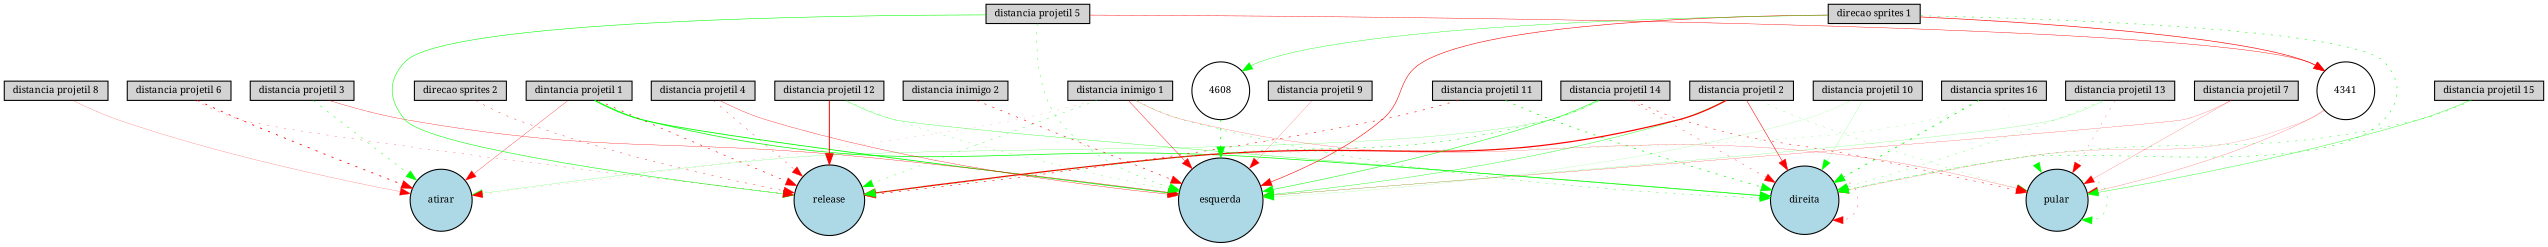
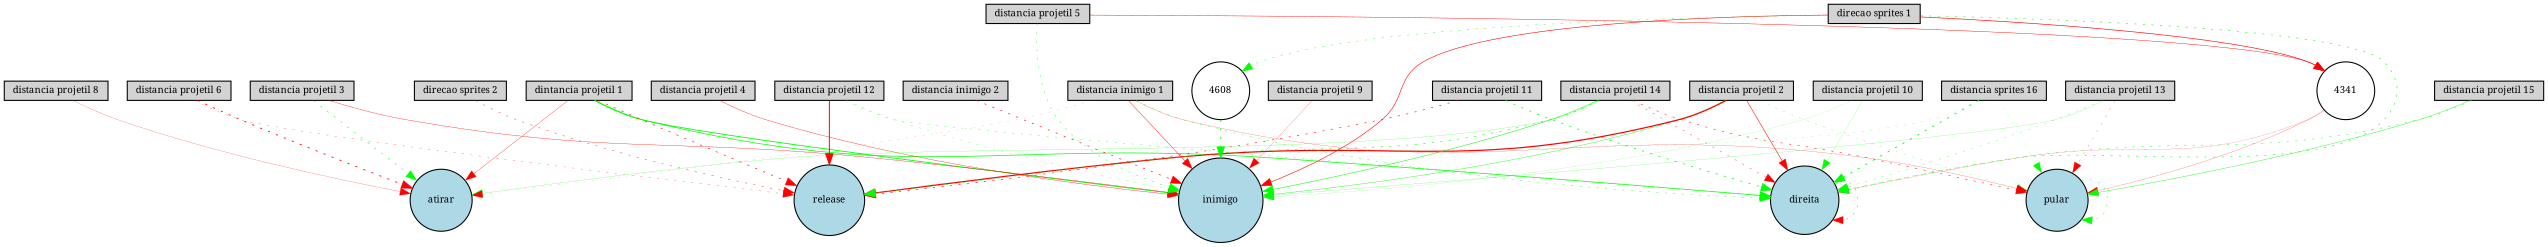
edge "direcao sprites 1" -> "4608": style solid -> dotted
edge "distancia projetil 5" -> "release": removed
node "distancia projetil 7": removed
edge "distancia projetil 4" -> "release": removed
edge "distancia inimigo 1" -> "release": removed
edge "distancia projetil 12" -> "direita": style solid -> dotted
node "esquerda": label "esquerda" -> "inimigo"
